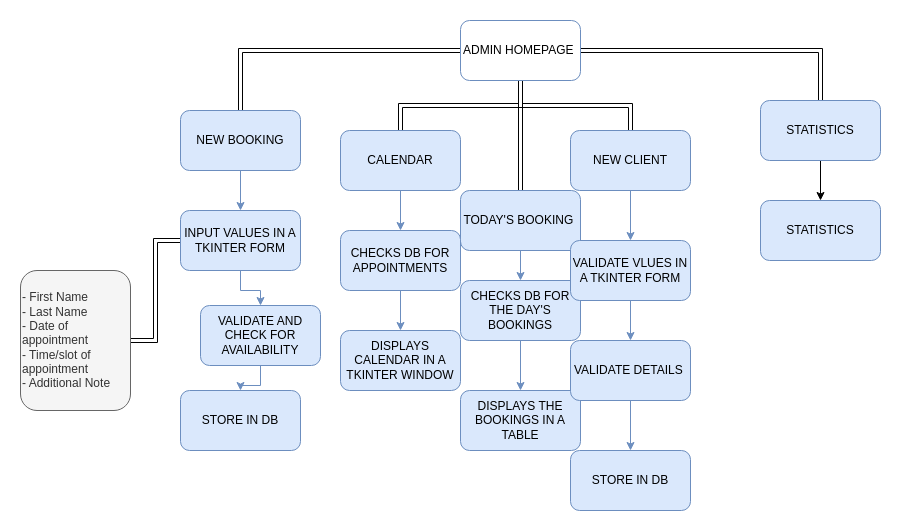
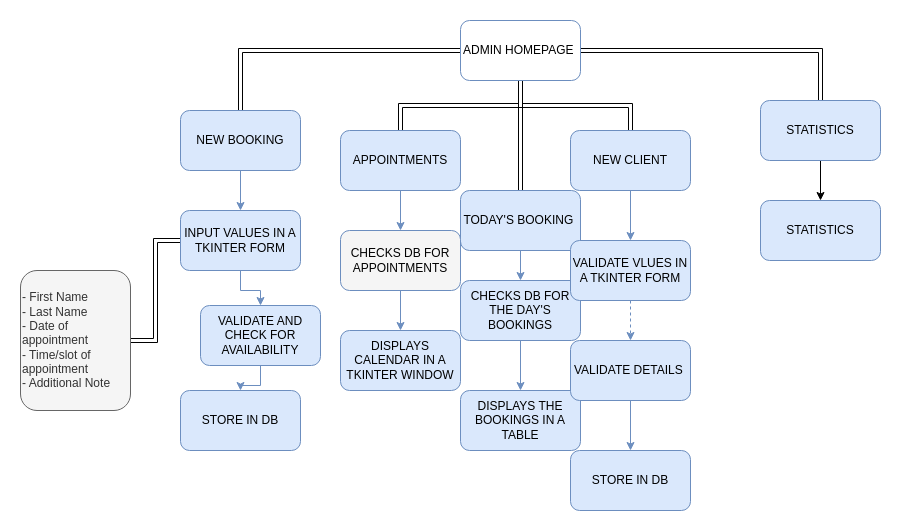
node "CALENDAR": label "CALENDAR" -> "APPOINTMENTS"
node "CHECKS DB FOR APPOINTMENTS": fillcolor #dae8fc -> #f5f5f5
edge "VALIDATE VLUES IN A TKINTER FORM" -> "VALIDATE DETAILS": style solid -> dashed
